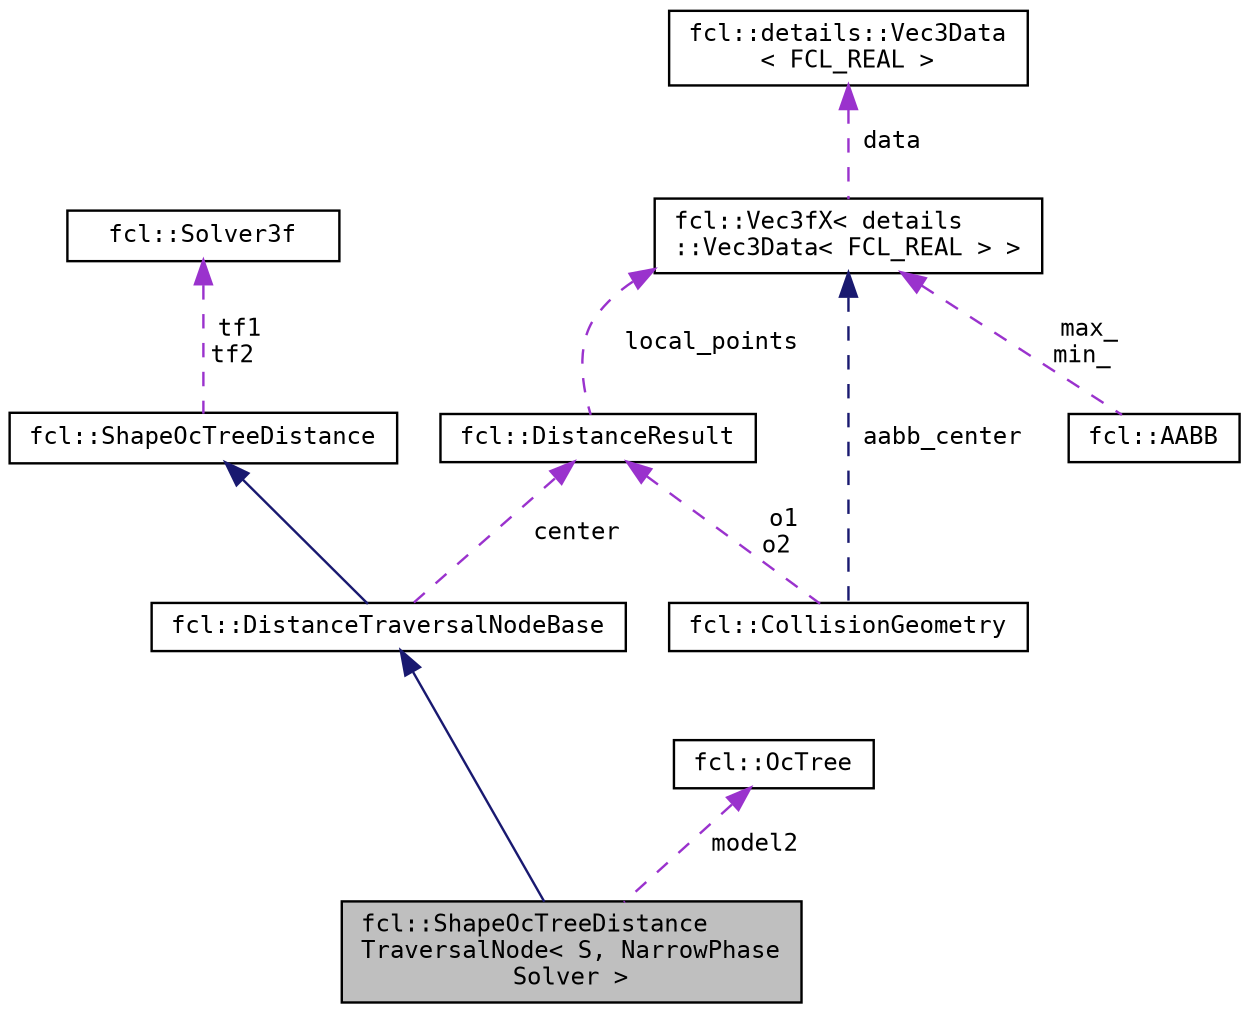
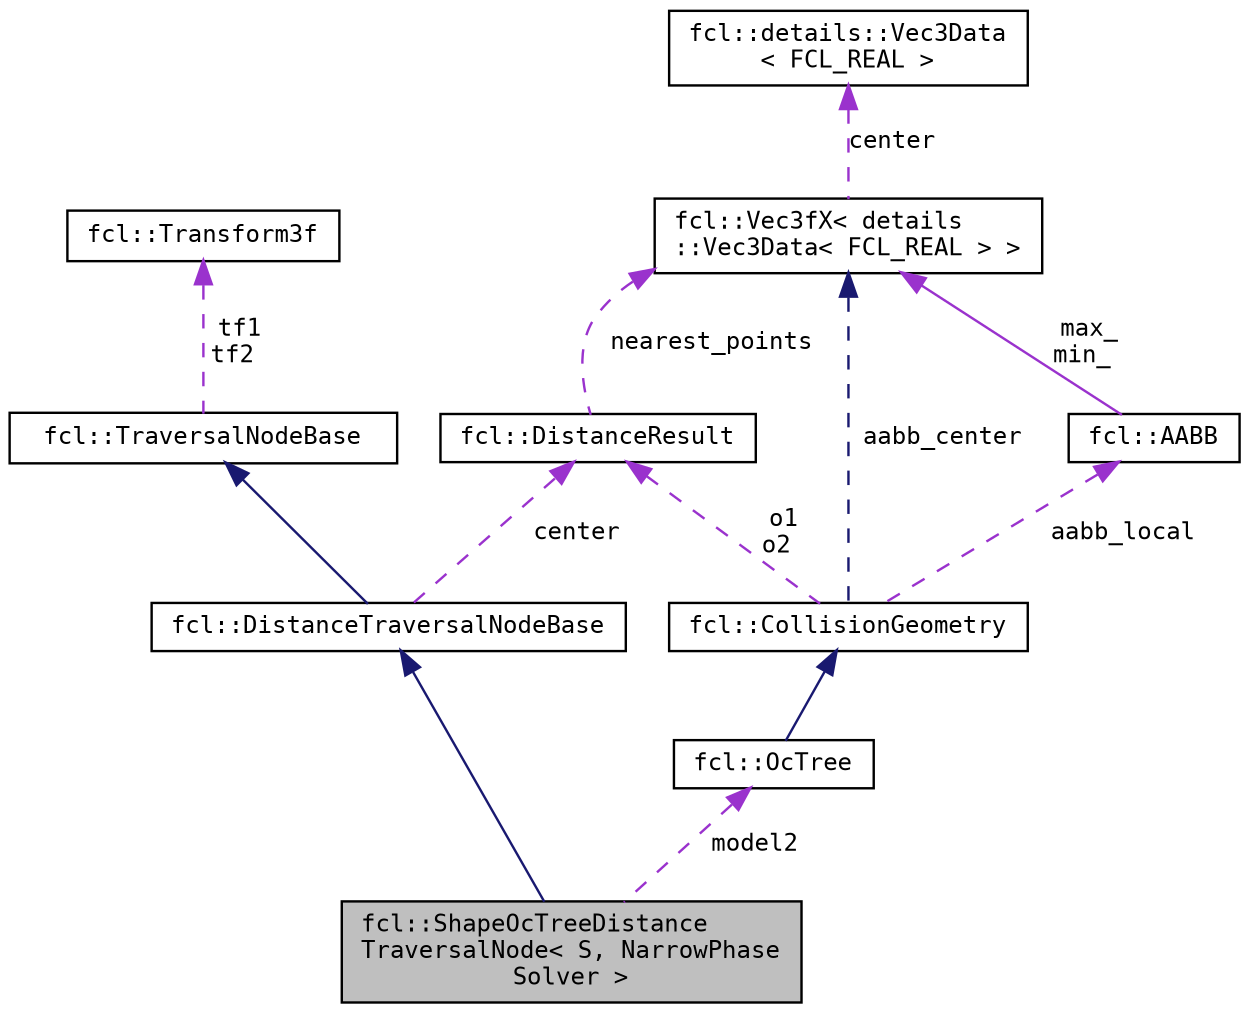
edge "fcl::Vec3fX< details ::Vec3Data< FCL_REAL > >" -> "fcl::details::Vec3Data < FCL_REAL >": label " data" -> " center"
node "fcl::Solver3f": label "fcl::Solver3f" -> "fcl::Transform3f"
edge "fcl::DistanceResult" -> "fcl::Vec3fX< details ::Vec3Data< FCL_REAL > >": label " local_points" -> " nearest_points"
edge "fcl::AABB" -> "fcl::Vec3fX< details ::Vec3Data< FCL_REAL > >": style dashed -> solid
node "fcl::ShapeOcTreeDistance": label "fcl::ShapeOcTreeDistance" -> "fcl::TraversalNodeBase"
edge "fcl::CollisionGeometry" -> "fcl::AABB": added, label "aabb_local"
edge "fcl::OcTree" -> "fcl::CollisionGeometry": added
